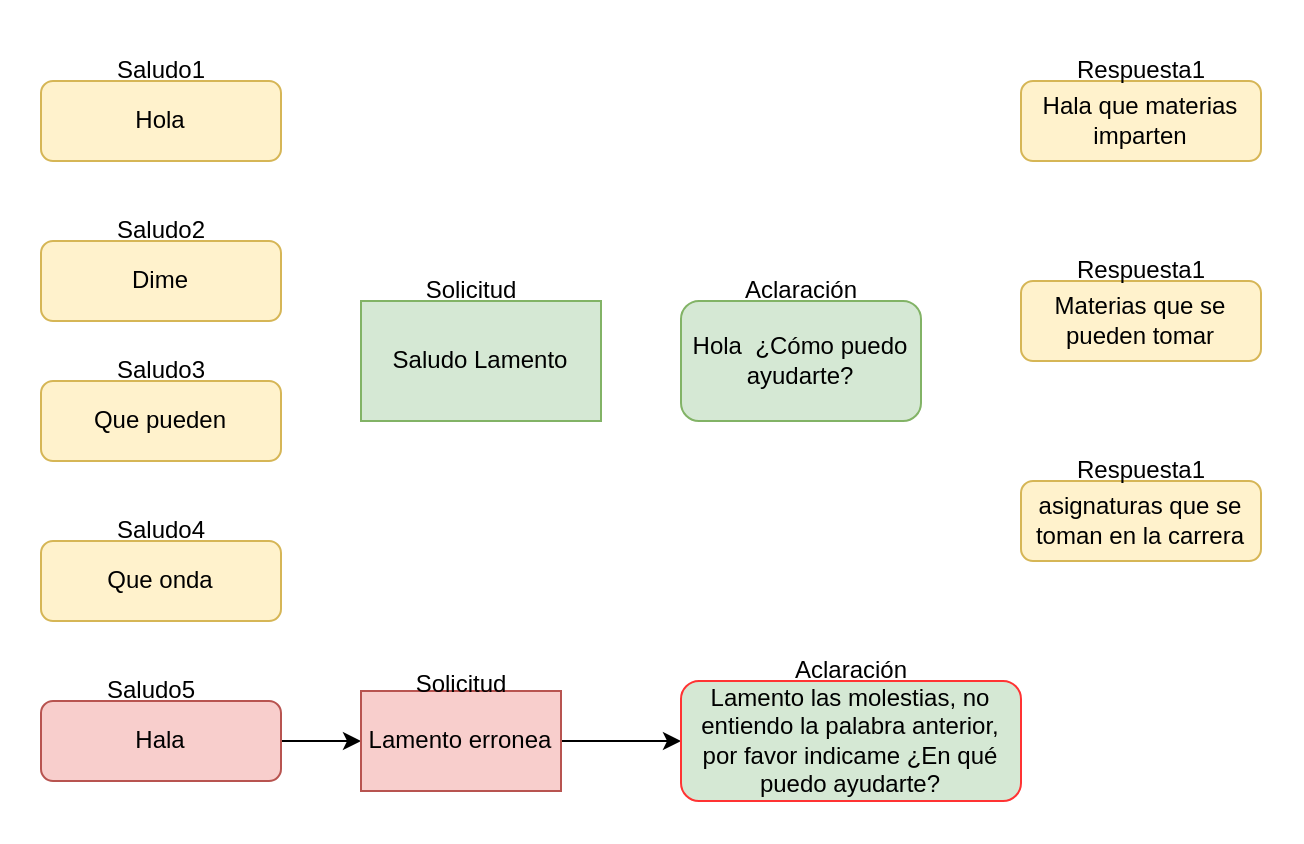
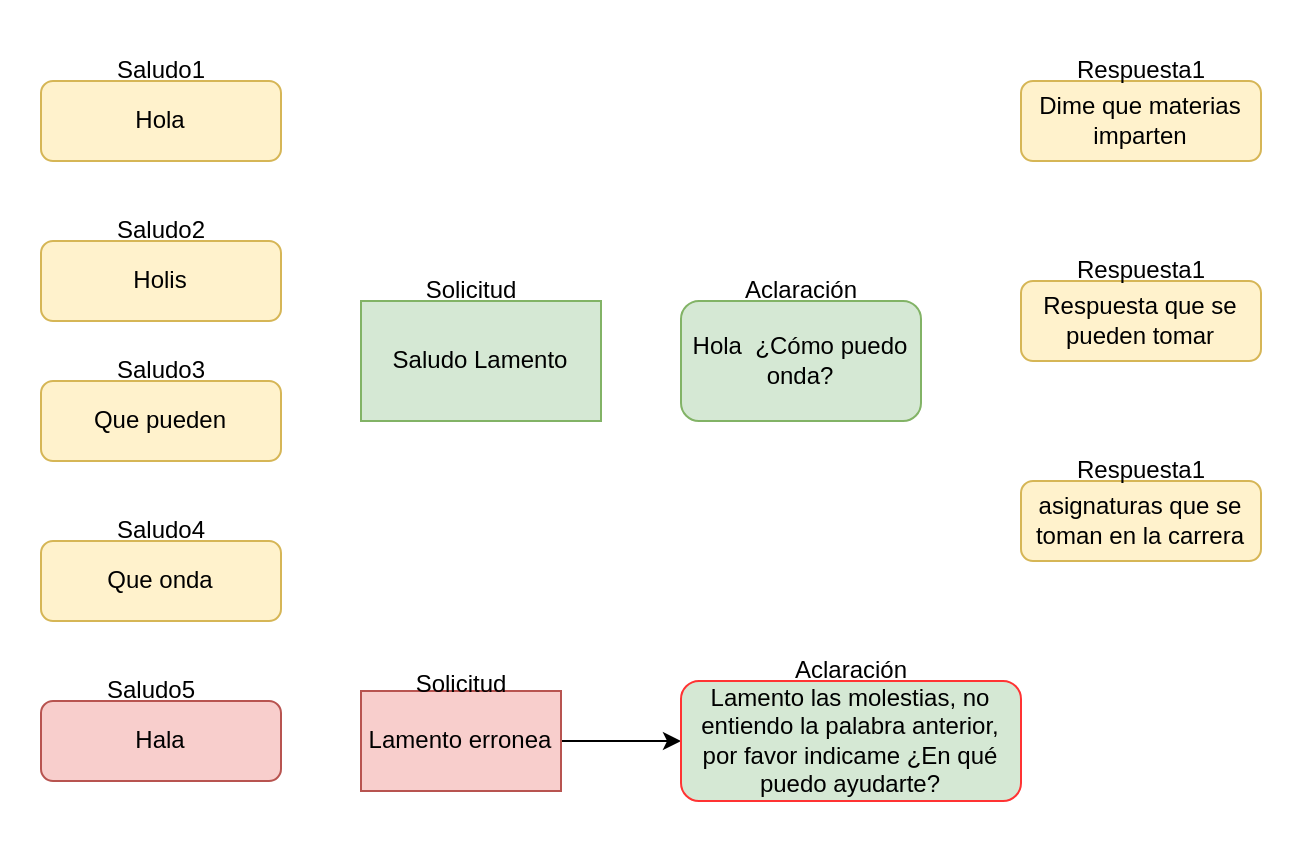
node "Hala que materias imparten": label "Hala que materias imparten" -> "Dime que materias imparten"
node "Dime": label "Dime" -> "Holis"
node "Materias que se pueden tomar": label "Materias que se pueden tomar" -> "Respuesta que se pueden tomar"
node "Hola ¿Cómo puedo ayudarte?": label "Hola ¿Cómo puedo ayudarte?" -> "Hola ¿Cómo puedo onda?"
edge "Hala" -> "Lamento erronea": removed
